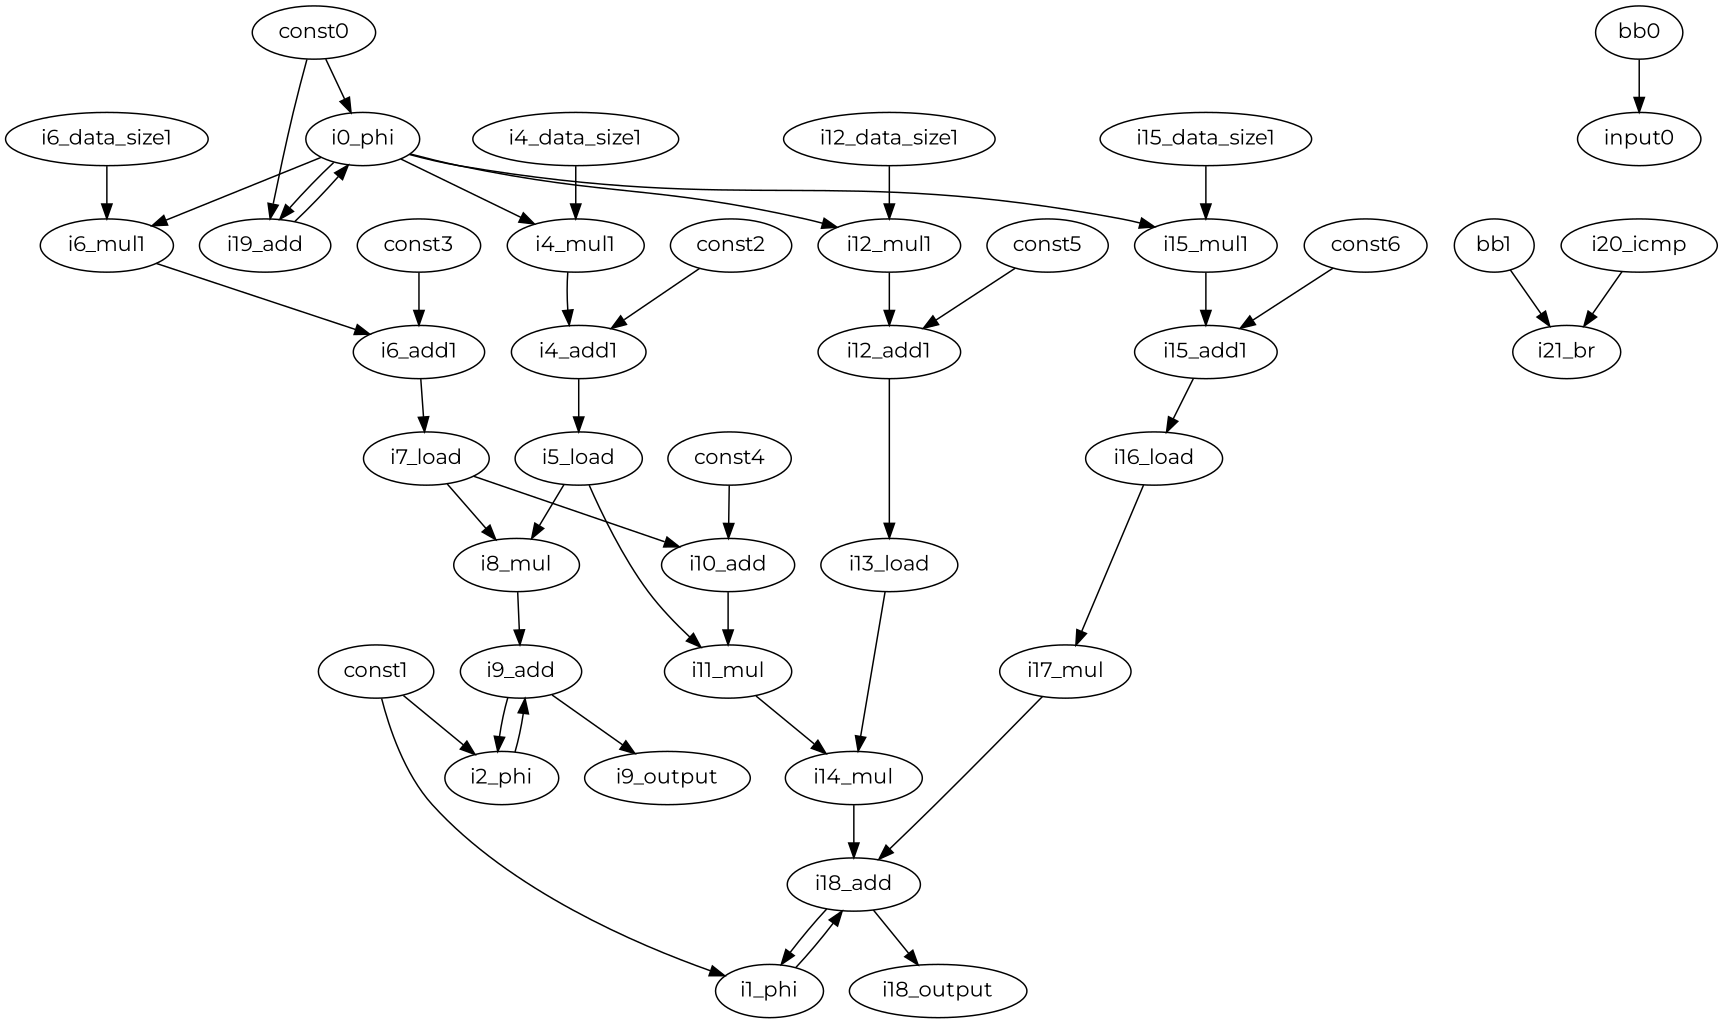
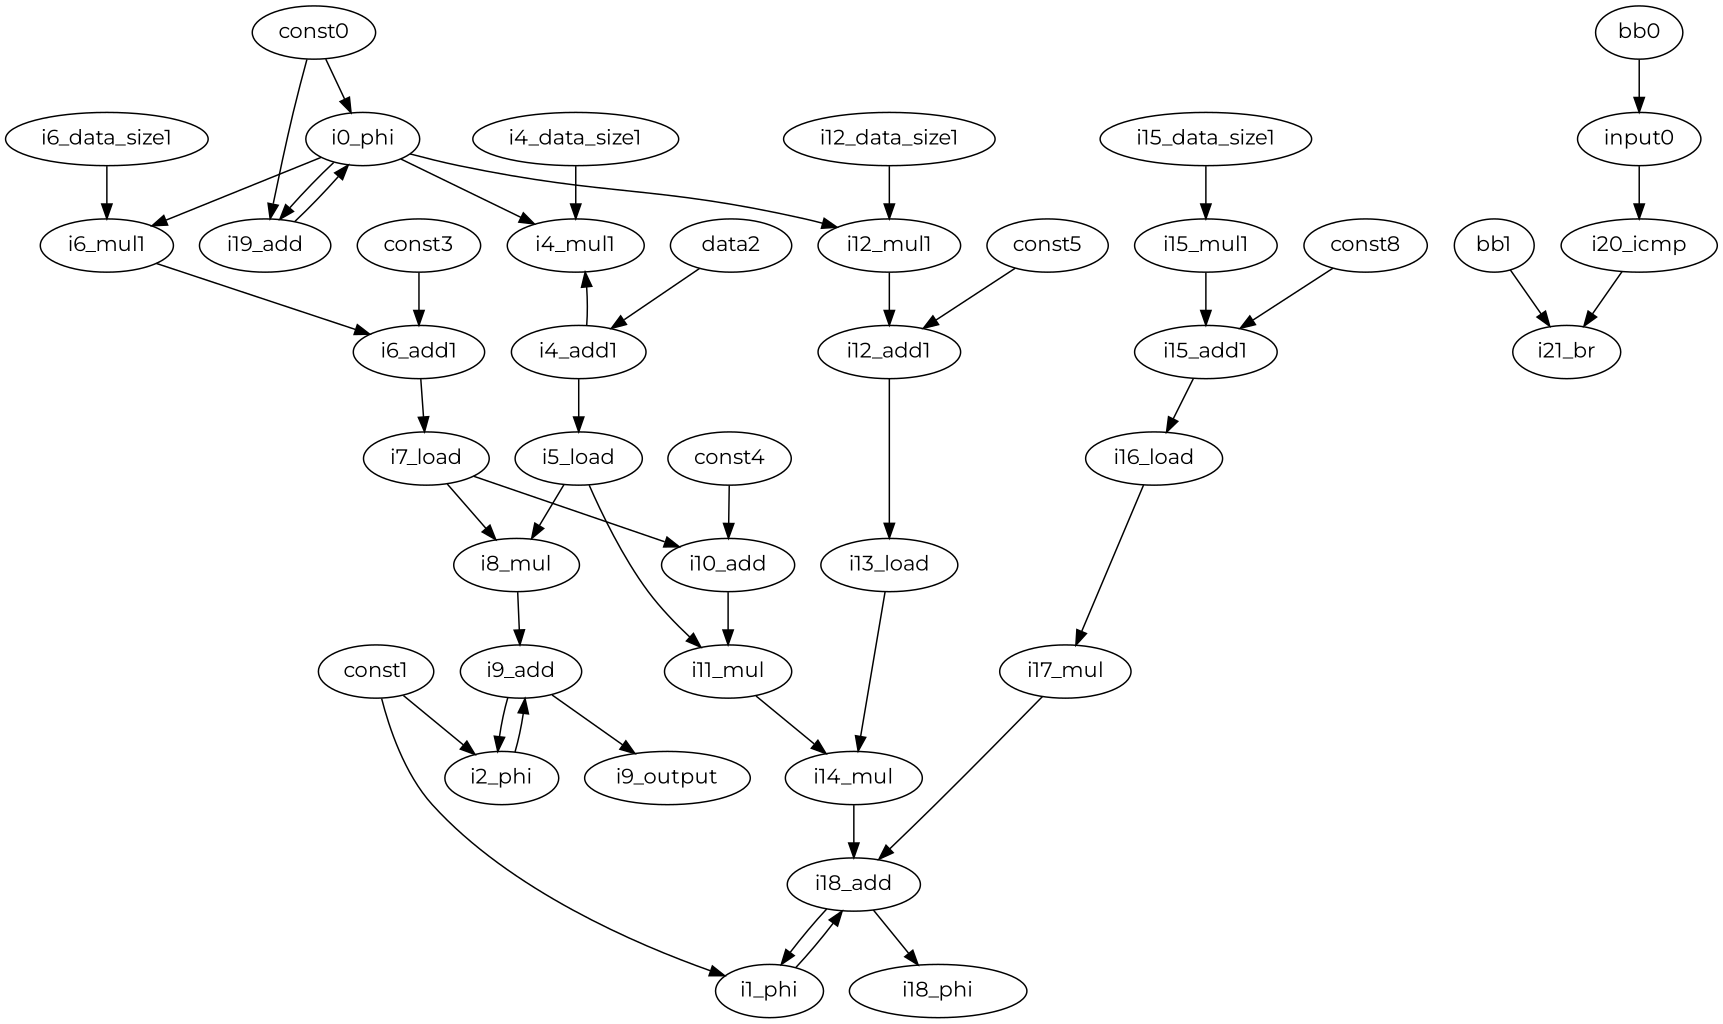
edge "input0" -> "i20_icmp": added
edge "i0_phi" -> "i15_mul1": removed
node "const2": label "const2" -> "data2"
node "const6": label "const6" -> "const8"
edge "i4_mul1" -> "i4_add1": reversed
node "i18_output": label "i18_output" -> "i18_phi"
